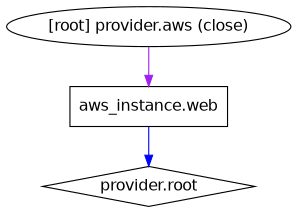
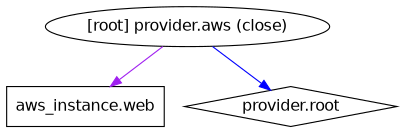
edge "aws_instance.web" -> "provider.root": now "[root] provider.aws (close)" -> "provider.root"
